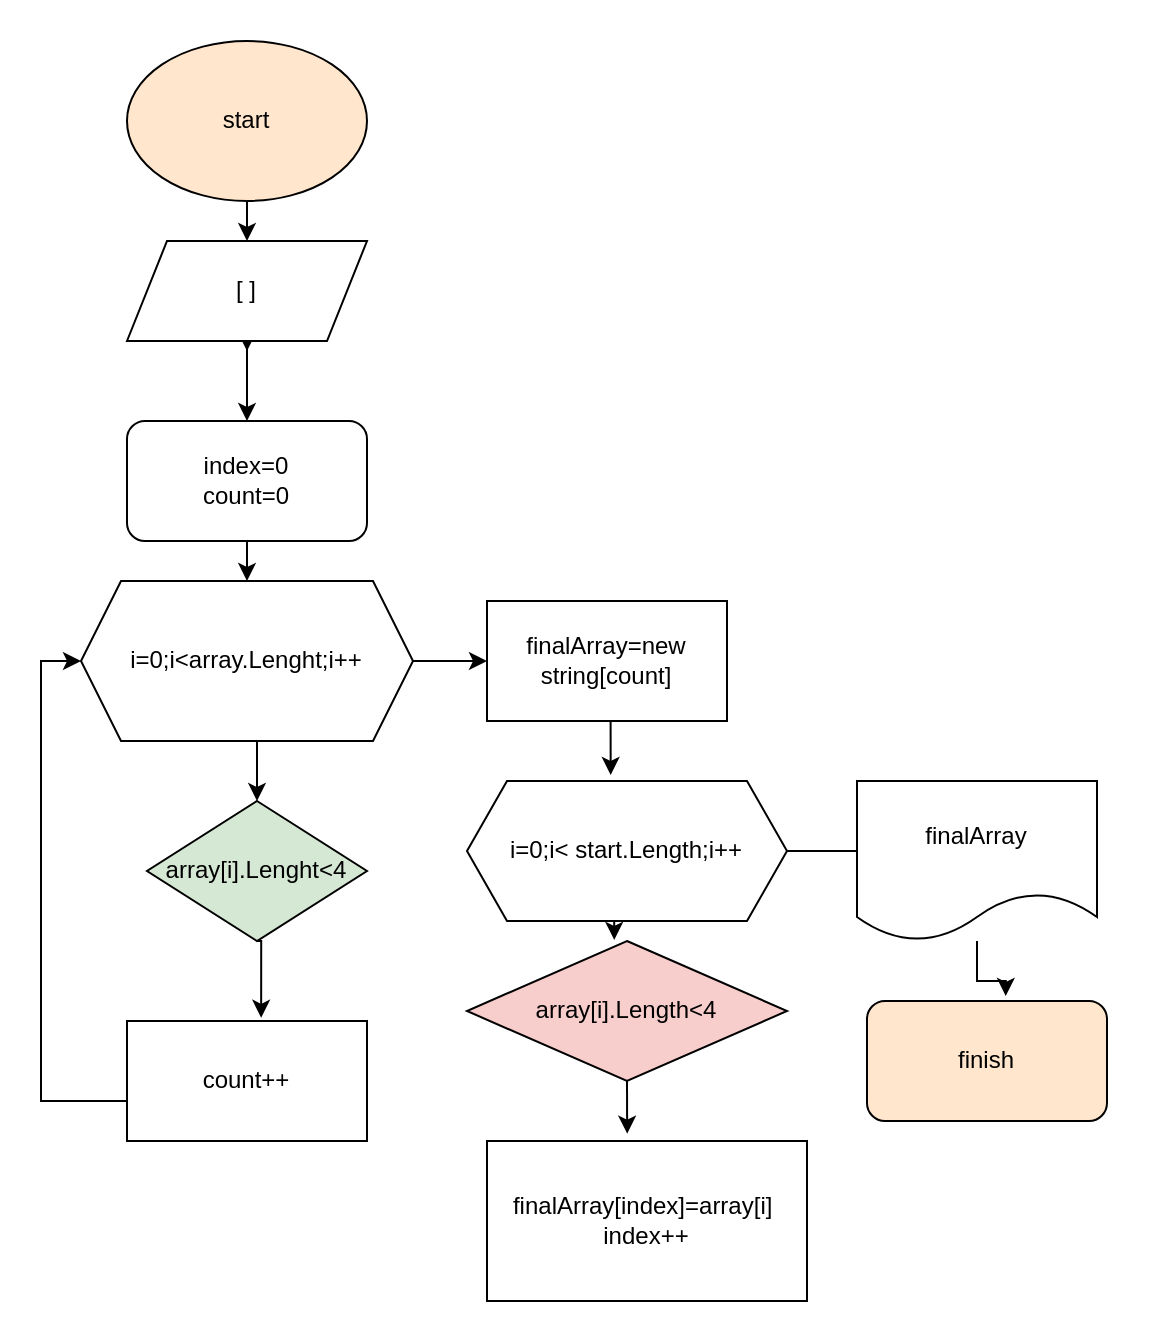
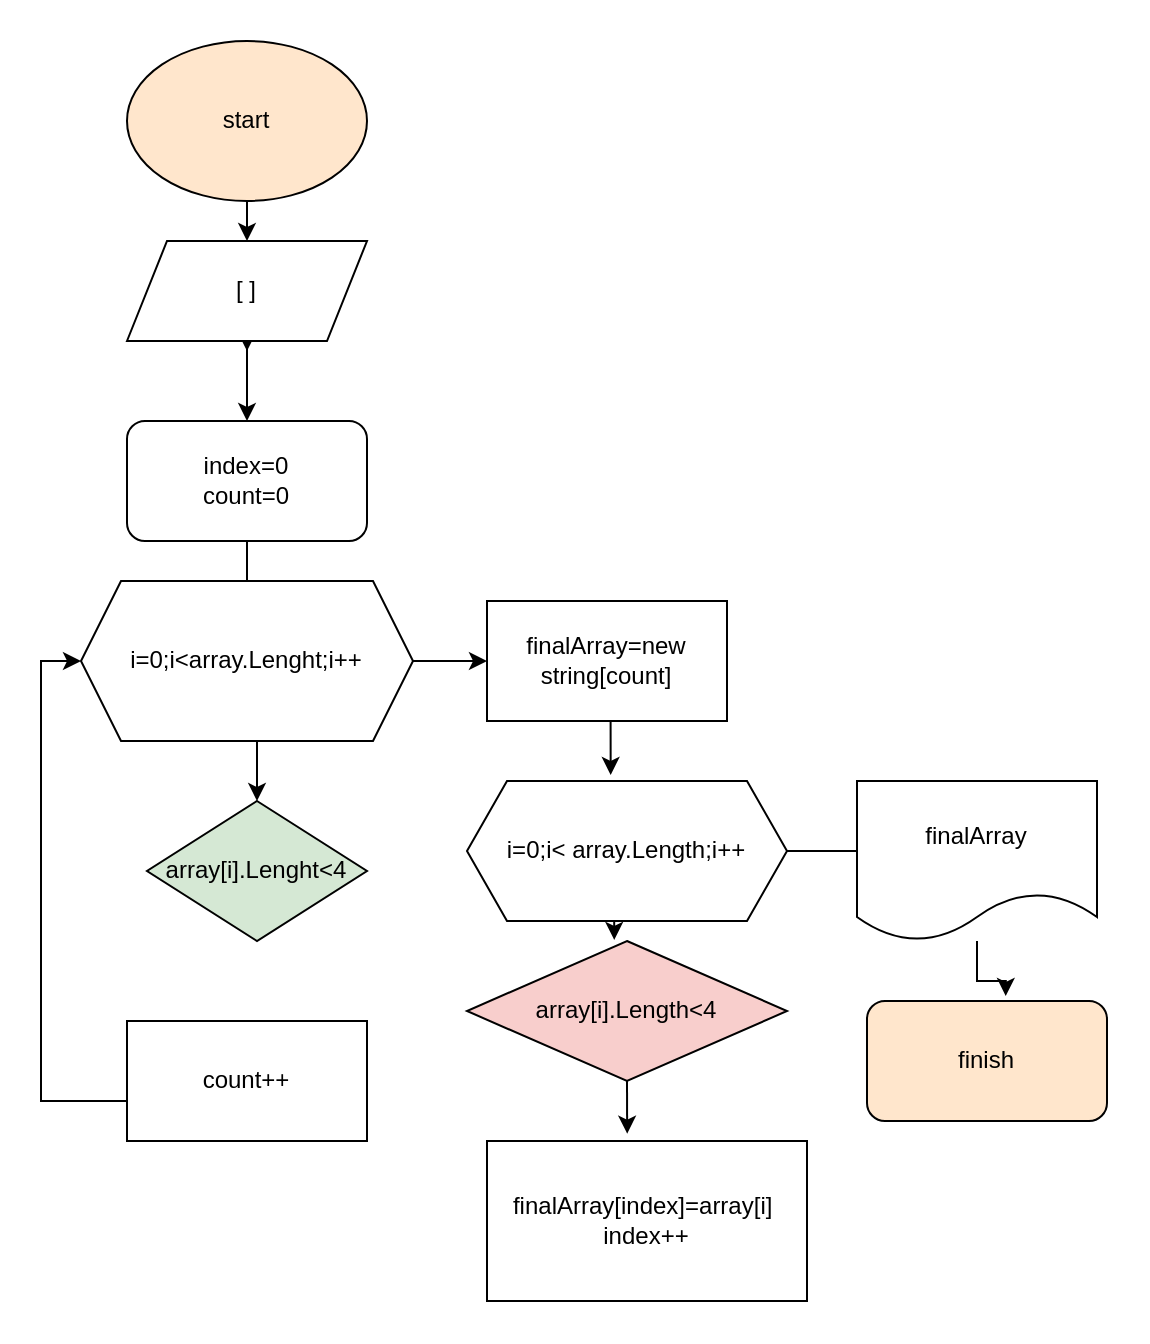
edge "index=0 count=0" -> "i=0;i<array.Lenght;i++": arrowhead classic -> none
node "i=0;i< start.Length;i++": label "i=0;i< start.Length;i++" -> "i=0;i< array.Length;i++"
edge "array[i].Lenght<4" -> "count++": removed
